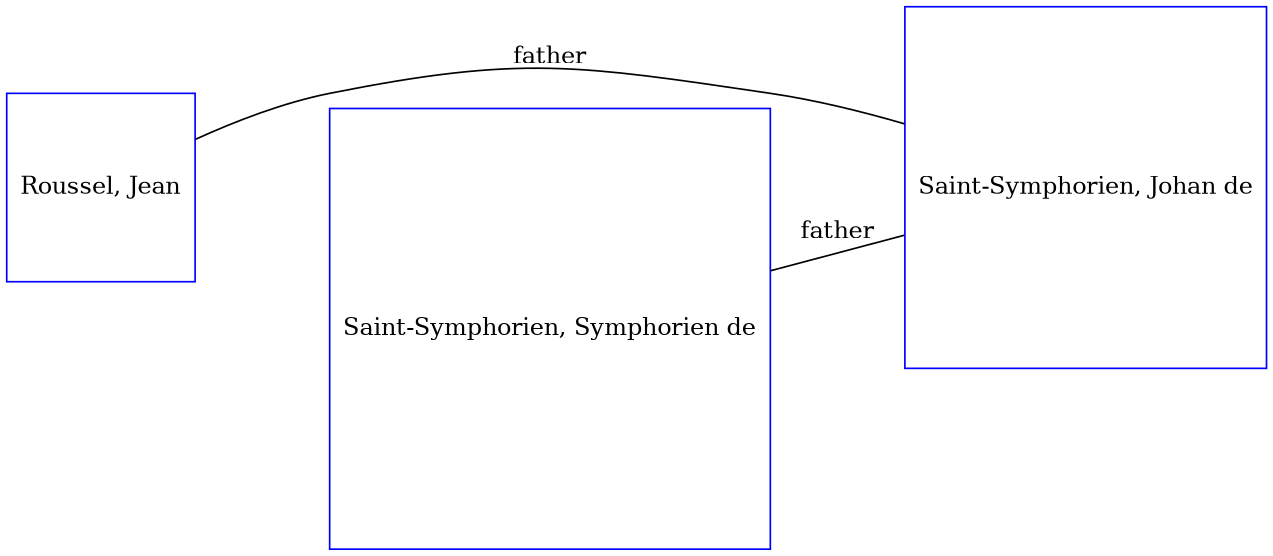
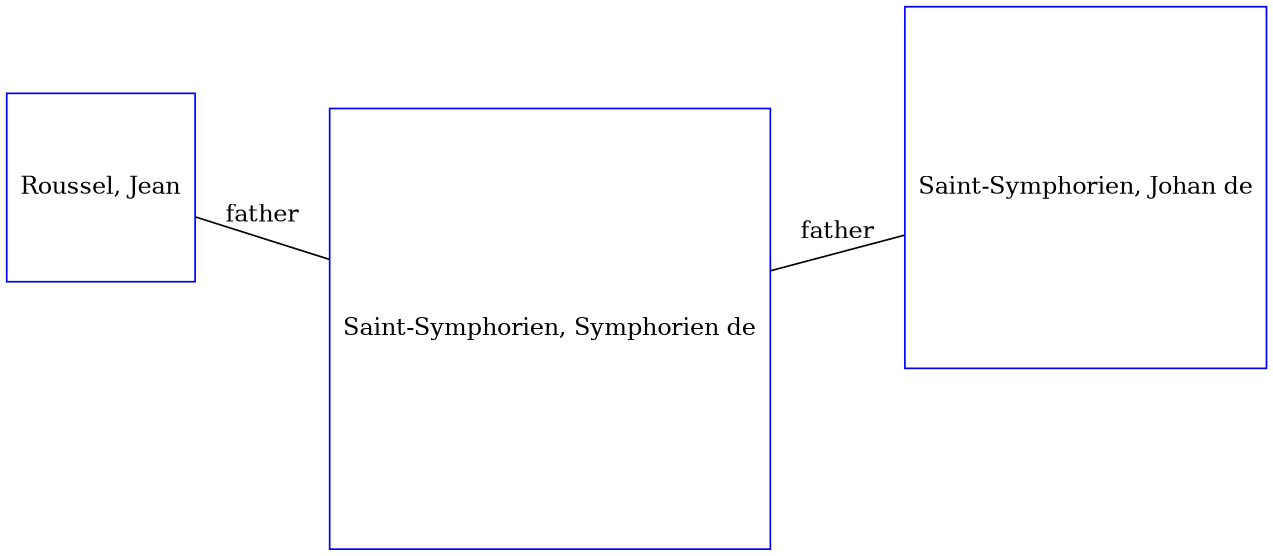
edge "Roussel, Jean" -- "Saint-Symphorien, Johan de": now "Roussel, Jean" -- "Saint-Symphorien, Symphorien de"
